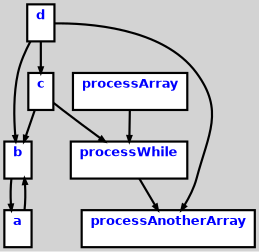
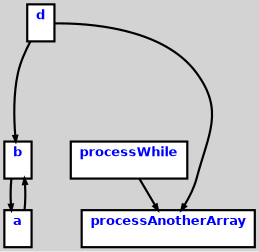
node "c": removed
node "processArray": removed
